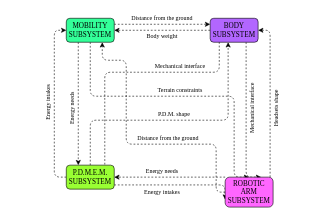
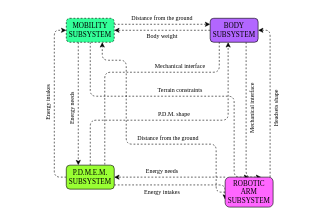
node "MOBILITY SUBSYSTEM": style solid -> dashed
